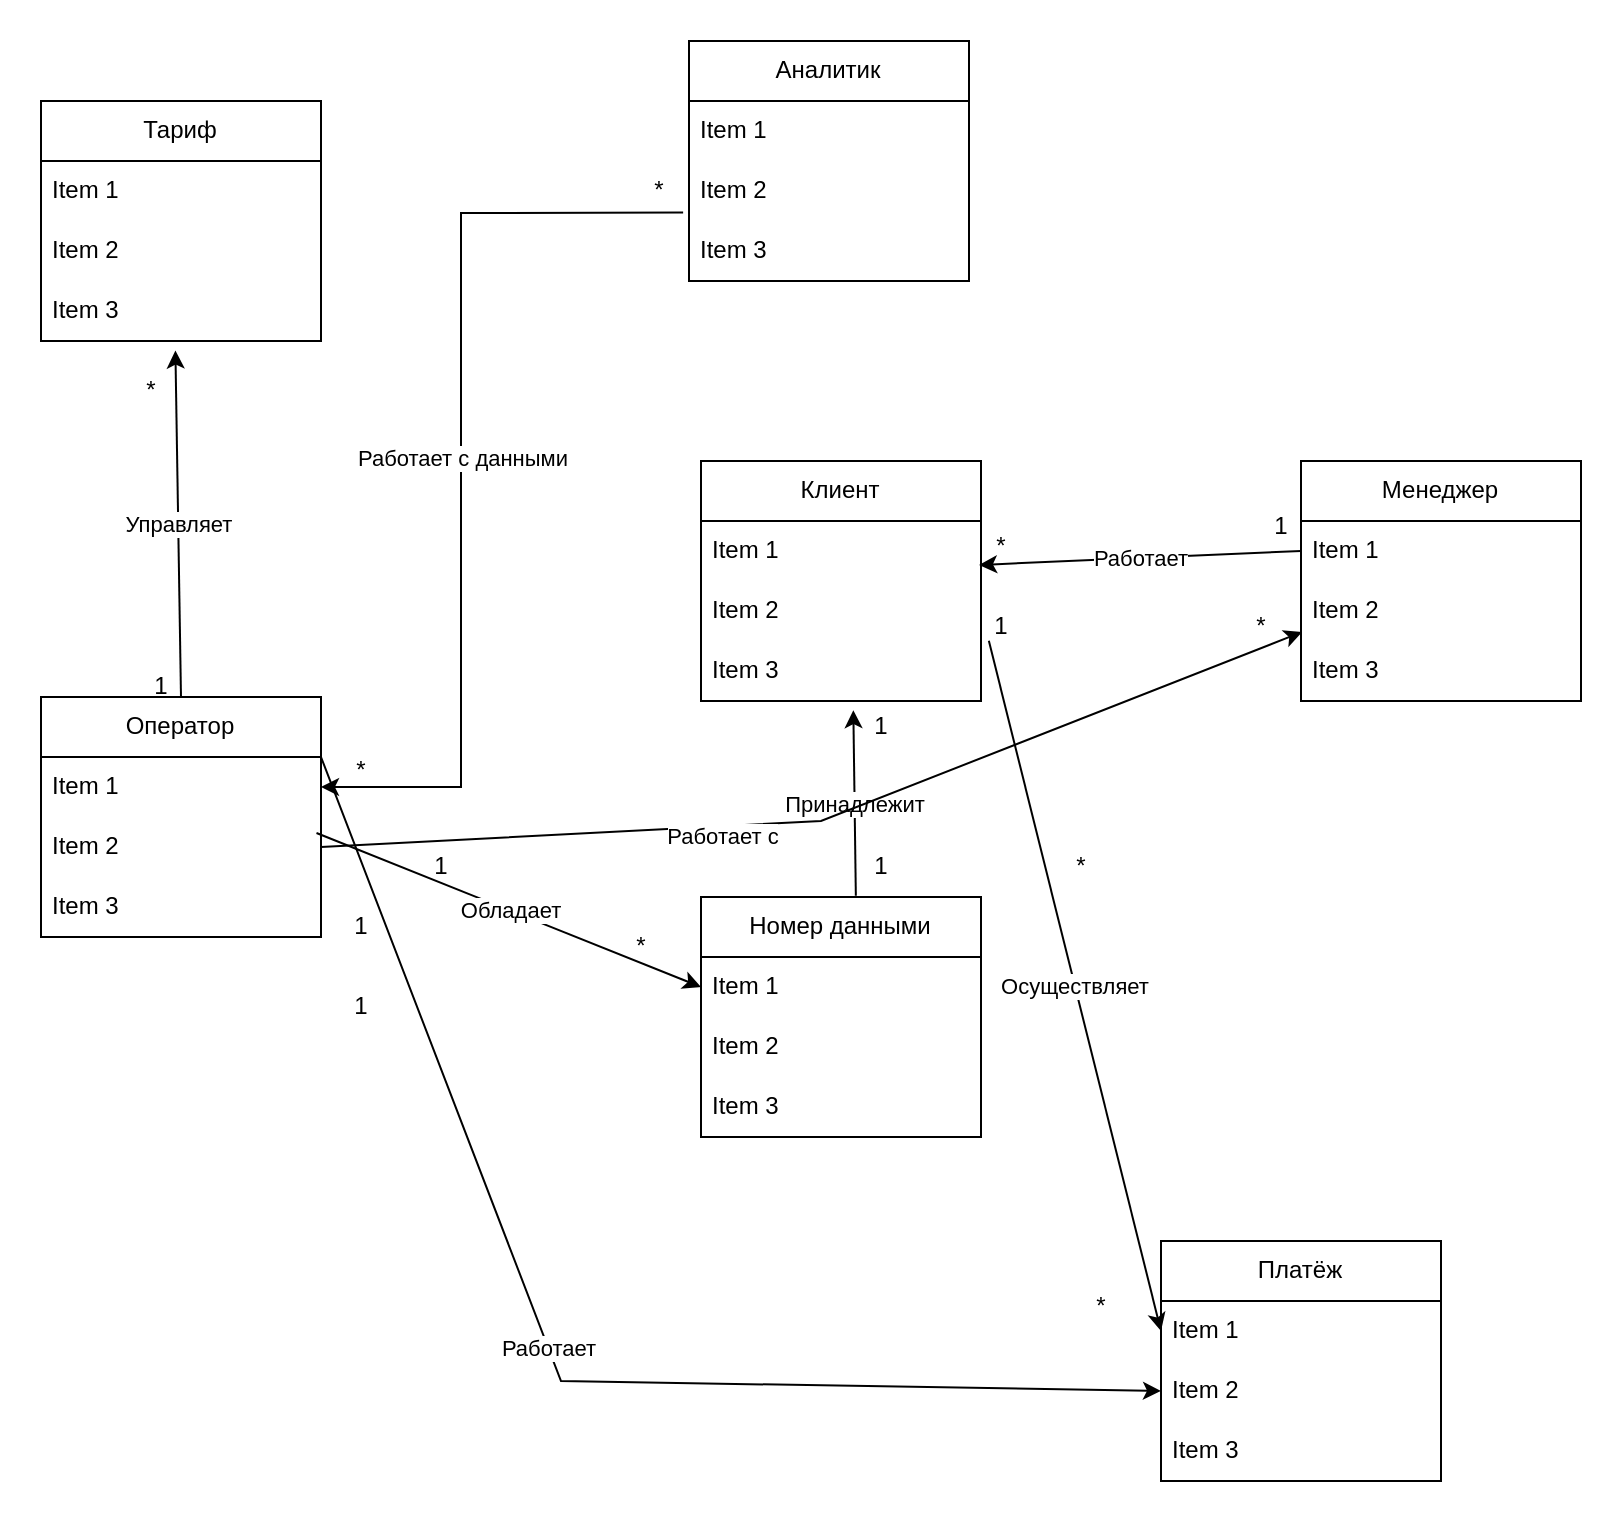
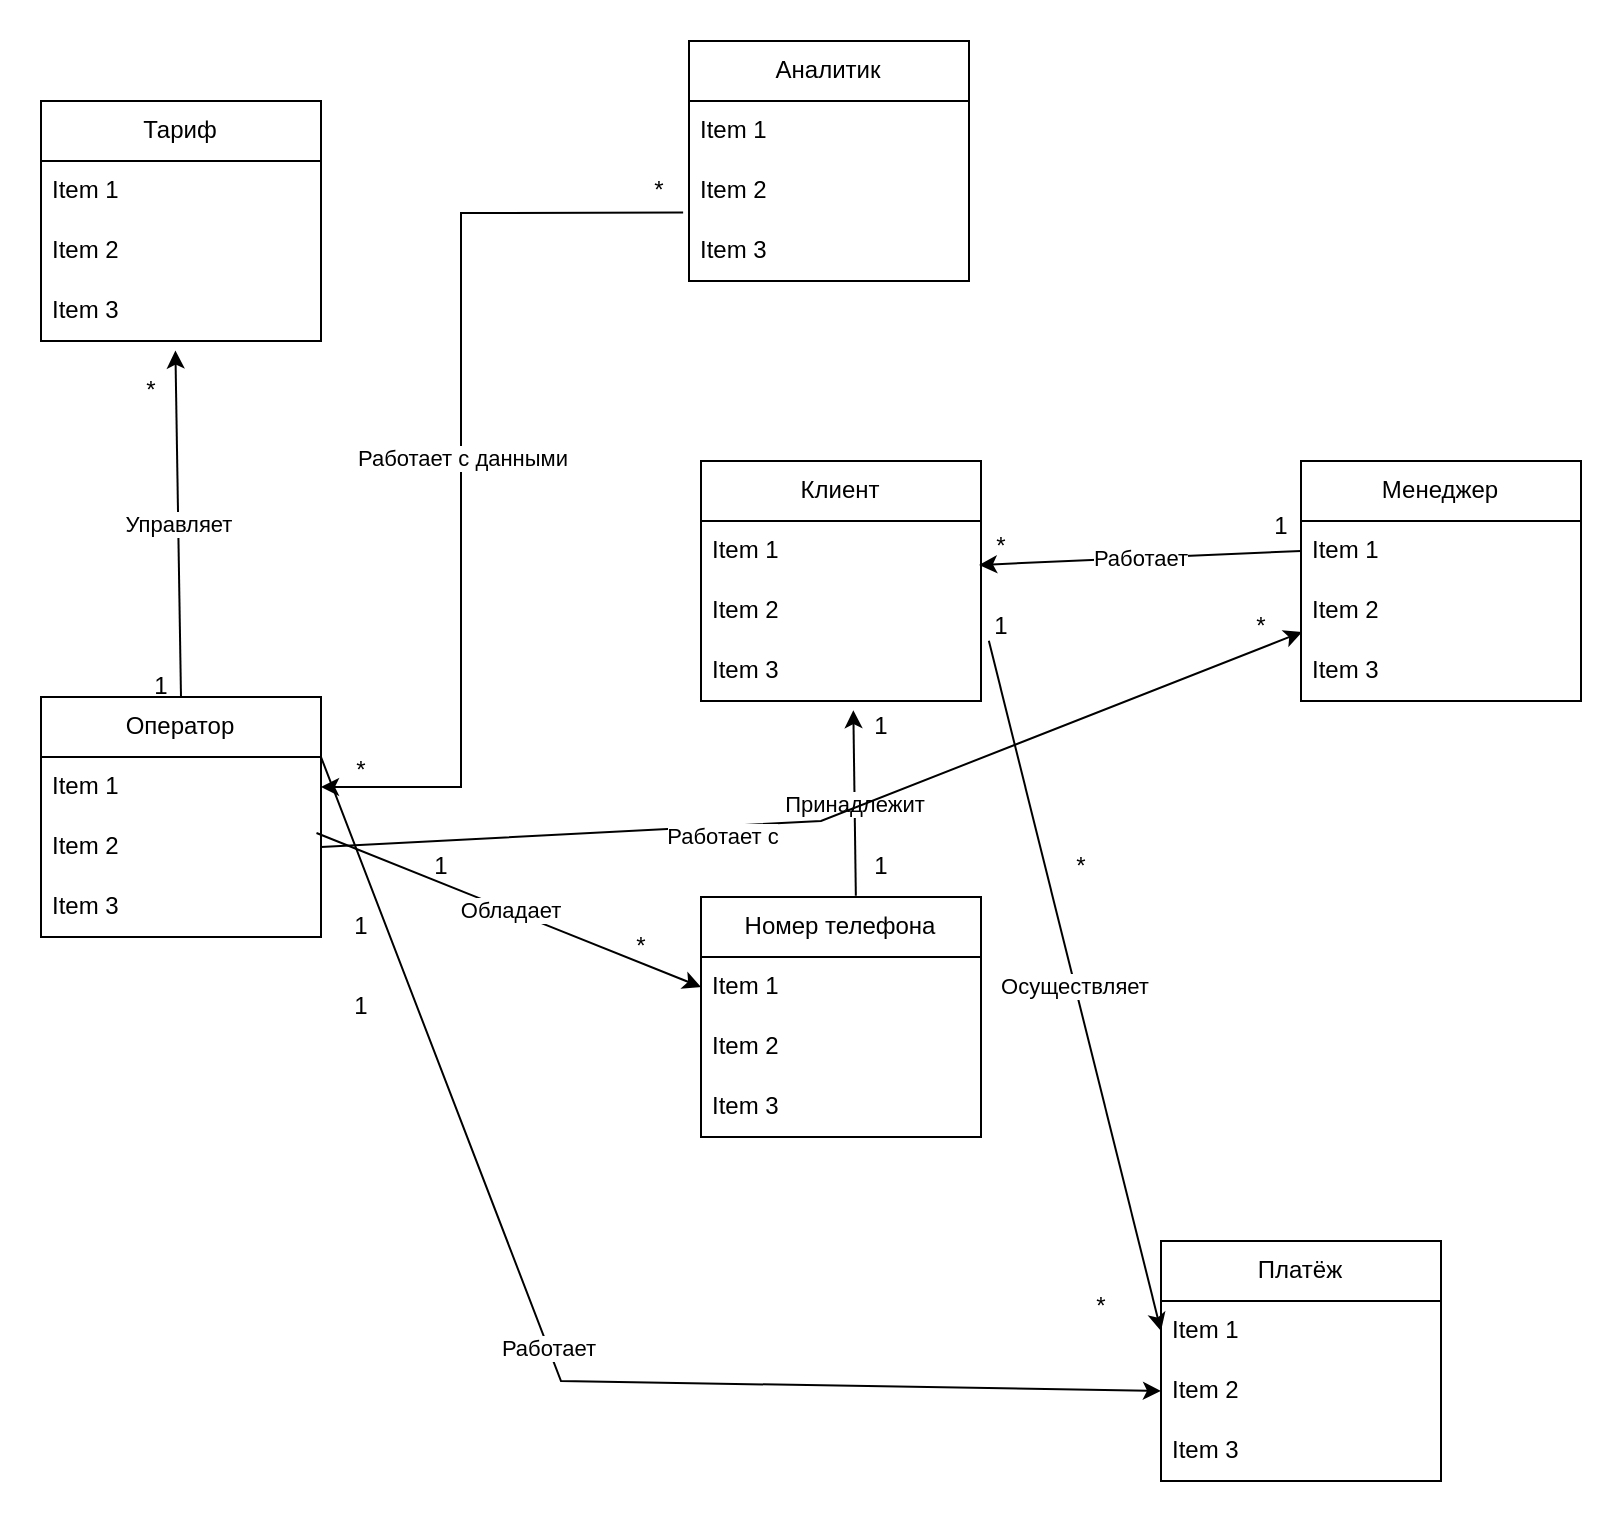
node "Номер данными": label "Номер данными" -> "Номер телефона"
